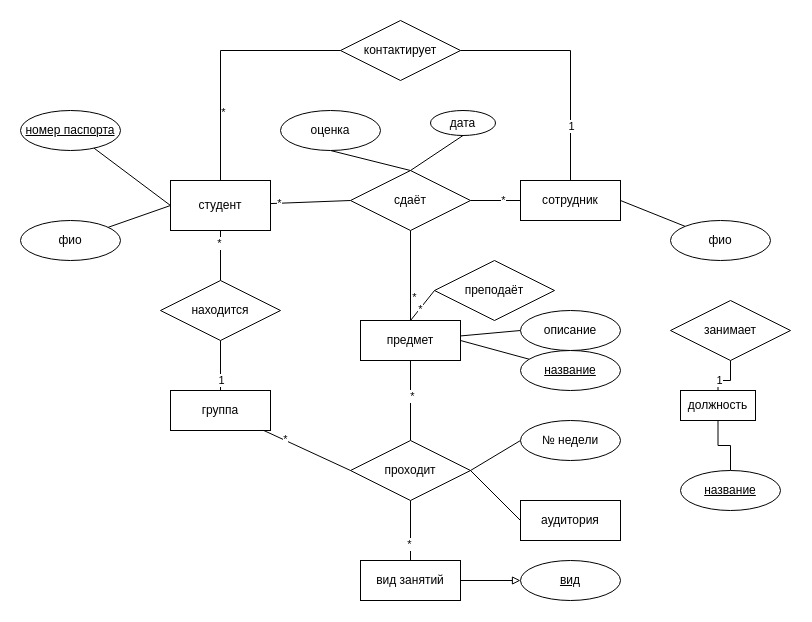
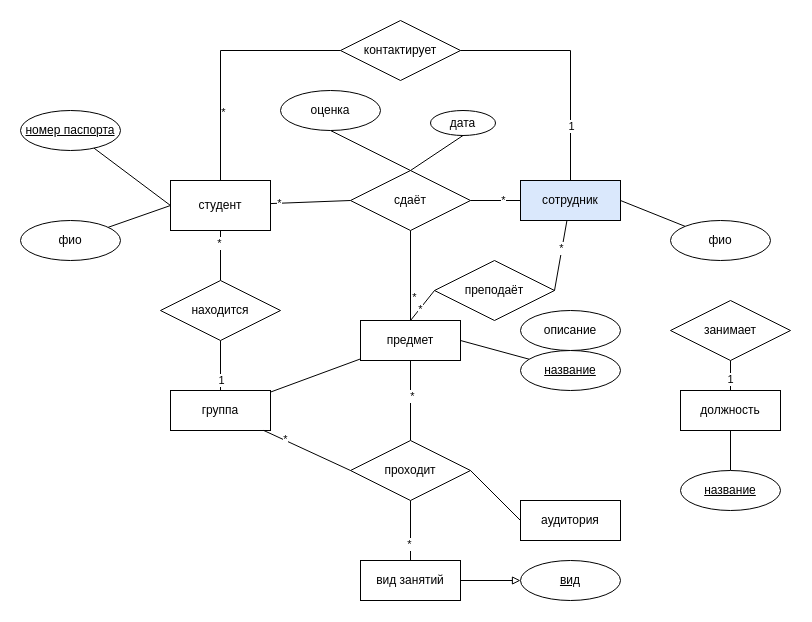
node "оценка": moved (331, 131) -> (331, 111)
node "сотрудник": fillcolor #ffffff -> #dae8fc
edge "сотрудник" -- "преподаёт": added, label "*"
edge "описание" -- "предмет": now "группа" -- "предмет"
node "должность": size 75x30 -> 100x40
node "№ недели": removed
edge "№ недели" -- "проходит": removed
